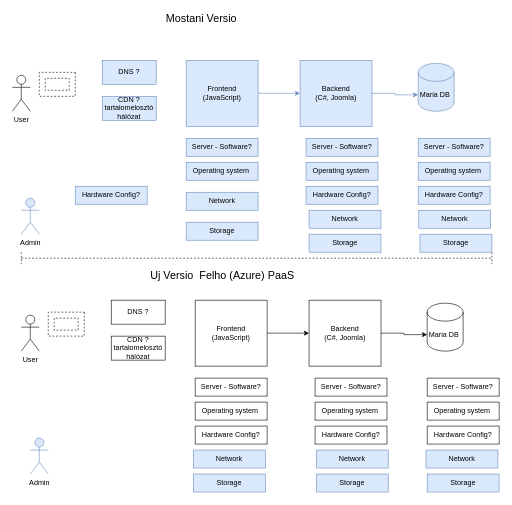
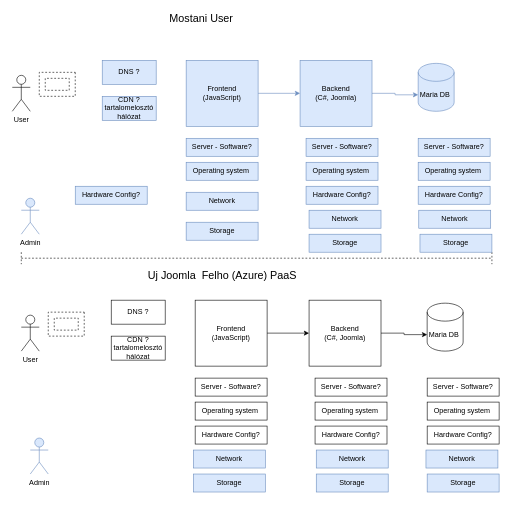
node "Mostani Versio": label "Mostani Versio" -> "Mostani User"
node "Uj Versio Felho (Azure) PaaS": label "Uj Versio Felho (Azure) PaaS" -> "Uj Joomla Felho (Azure) PaaS"
